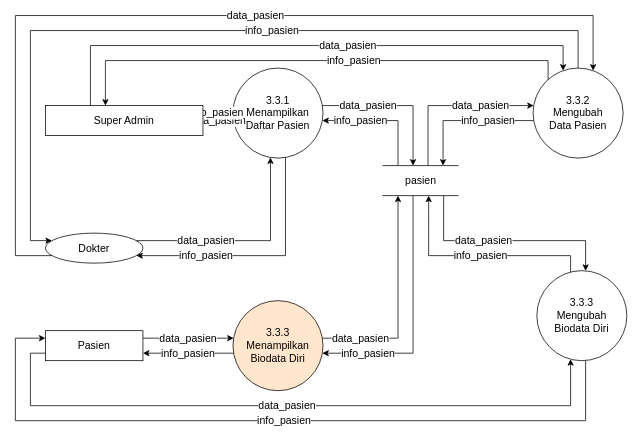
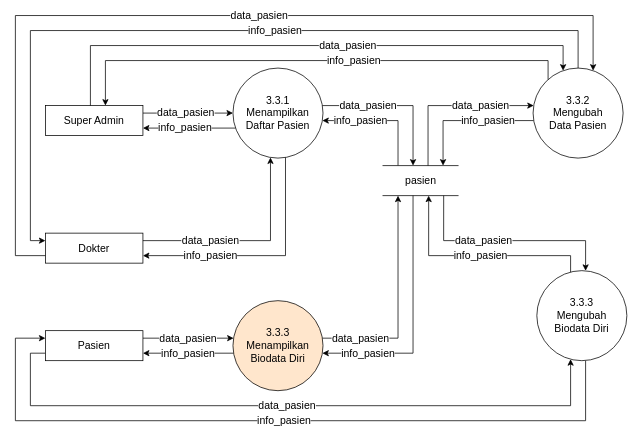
node "Super Admin": size 158x30 -> 98x30
node "Dokter": shape ellipse -> rectangle
